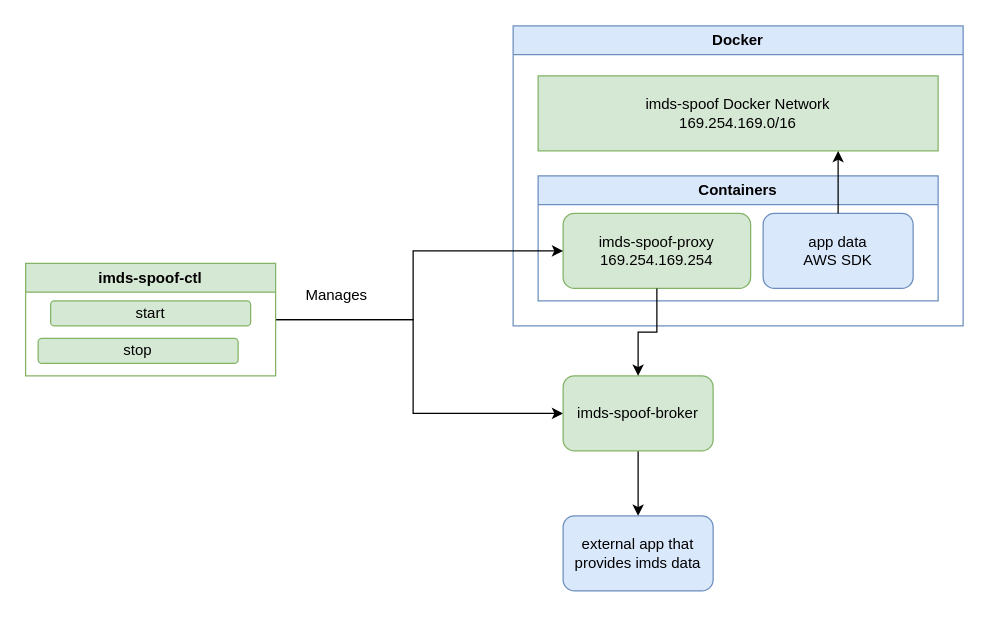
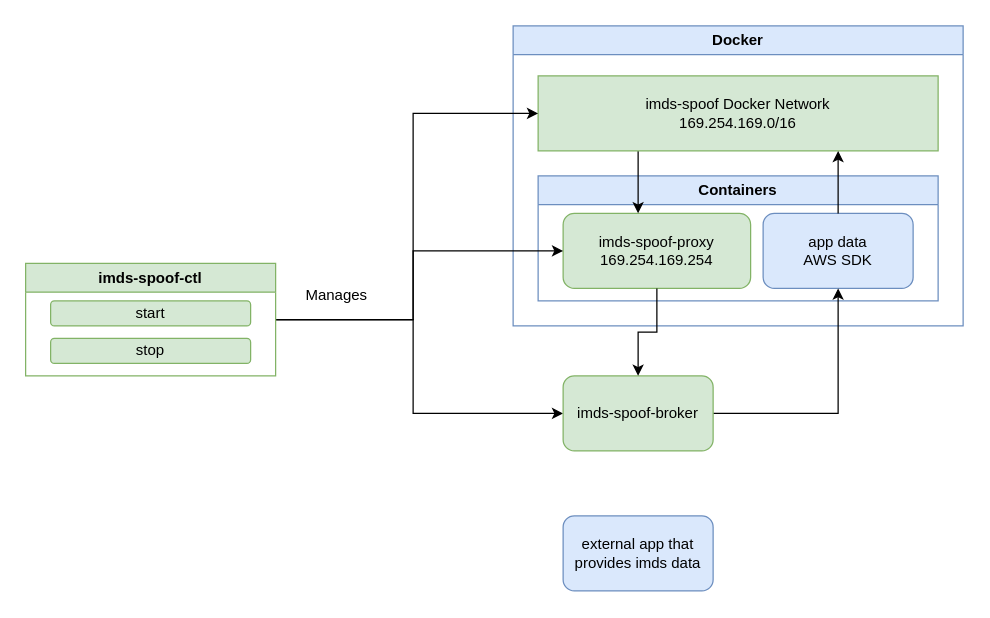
edge "imds-spoof-ctl" -> "imds-spoof Docker Network 169.254.169.0/16": added
edge "imds-spoof Docker Network 169.254.169.0/16" -> "imds-spoof-proxy 169.254.169.254": added
node "stop": moved (138, 351) -> (151, 351)
edge "imds-spoof-broker" -> "external app that provides imds data": now "imds-spoof-broker" -> "app data AWS SDK"
